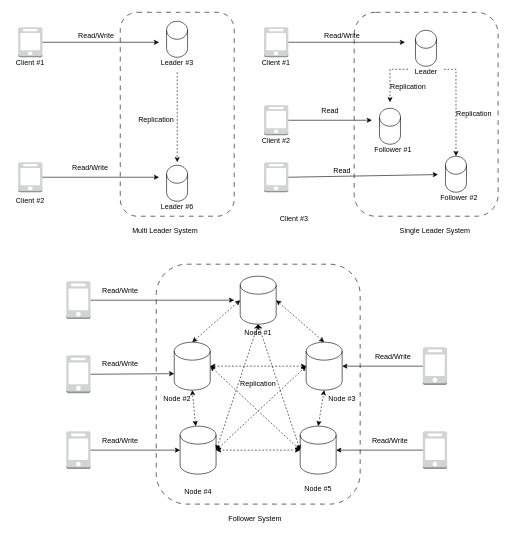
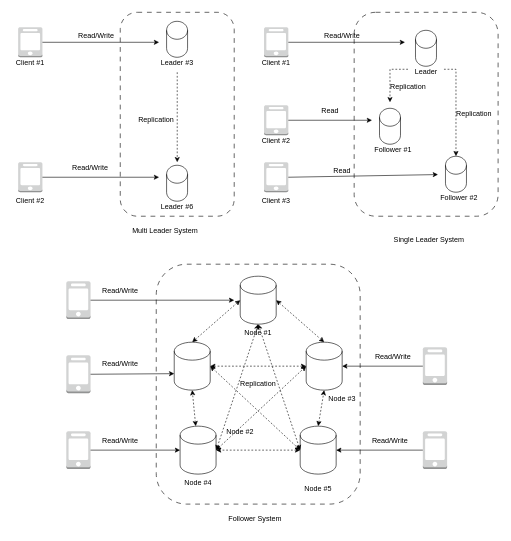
node "Client #3": moved (294, 219) -> (276, 201)
node "Single Leader System": moved (435, 231) -> (429, 240)
node "Node #2": moved (177, 399) -> (240, 432)
node "Node #4": moved (198, 492) -> (198, 483)
